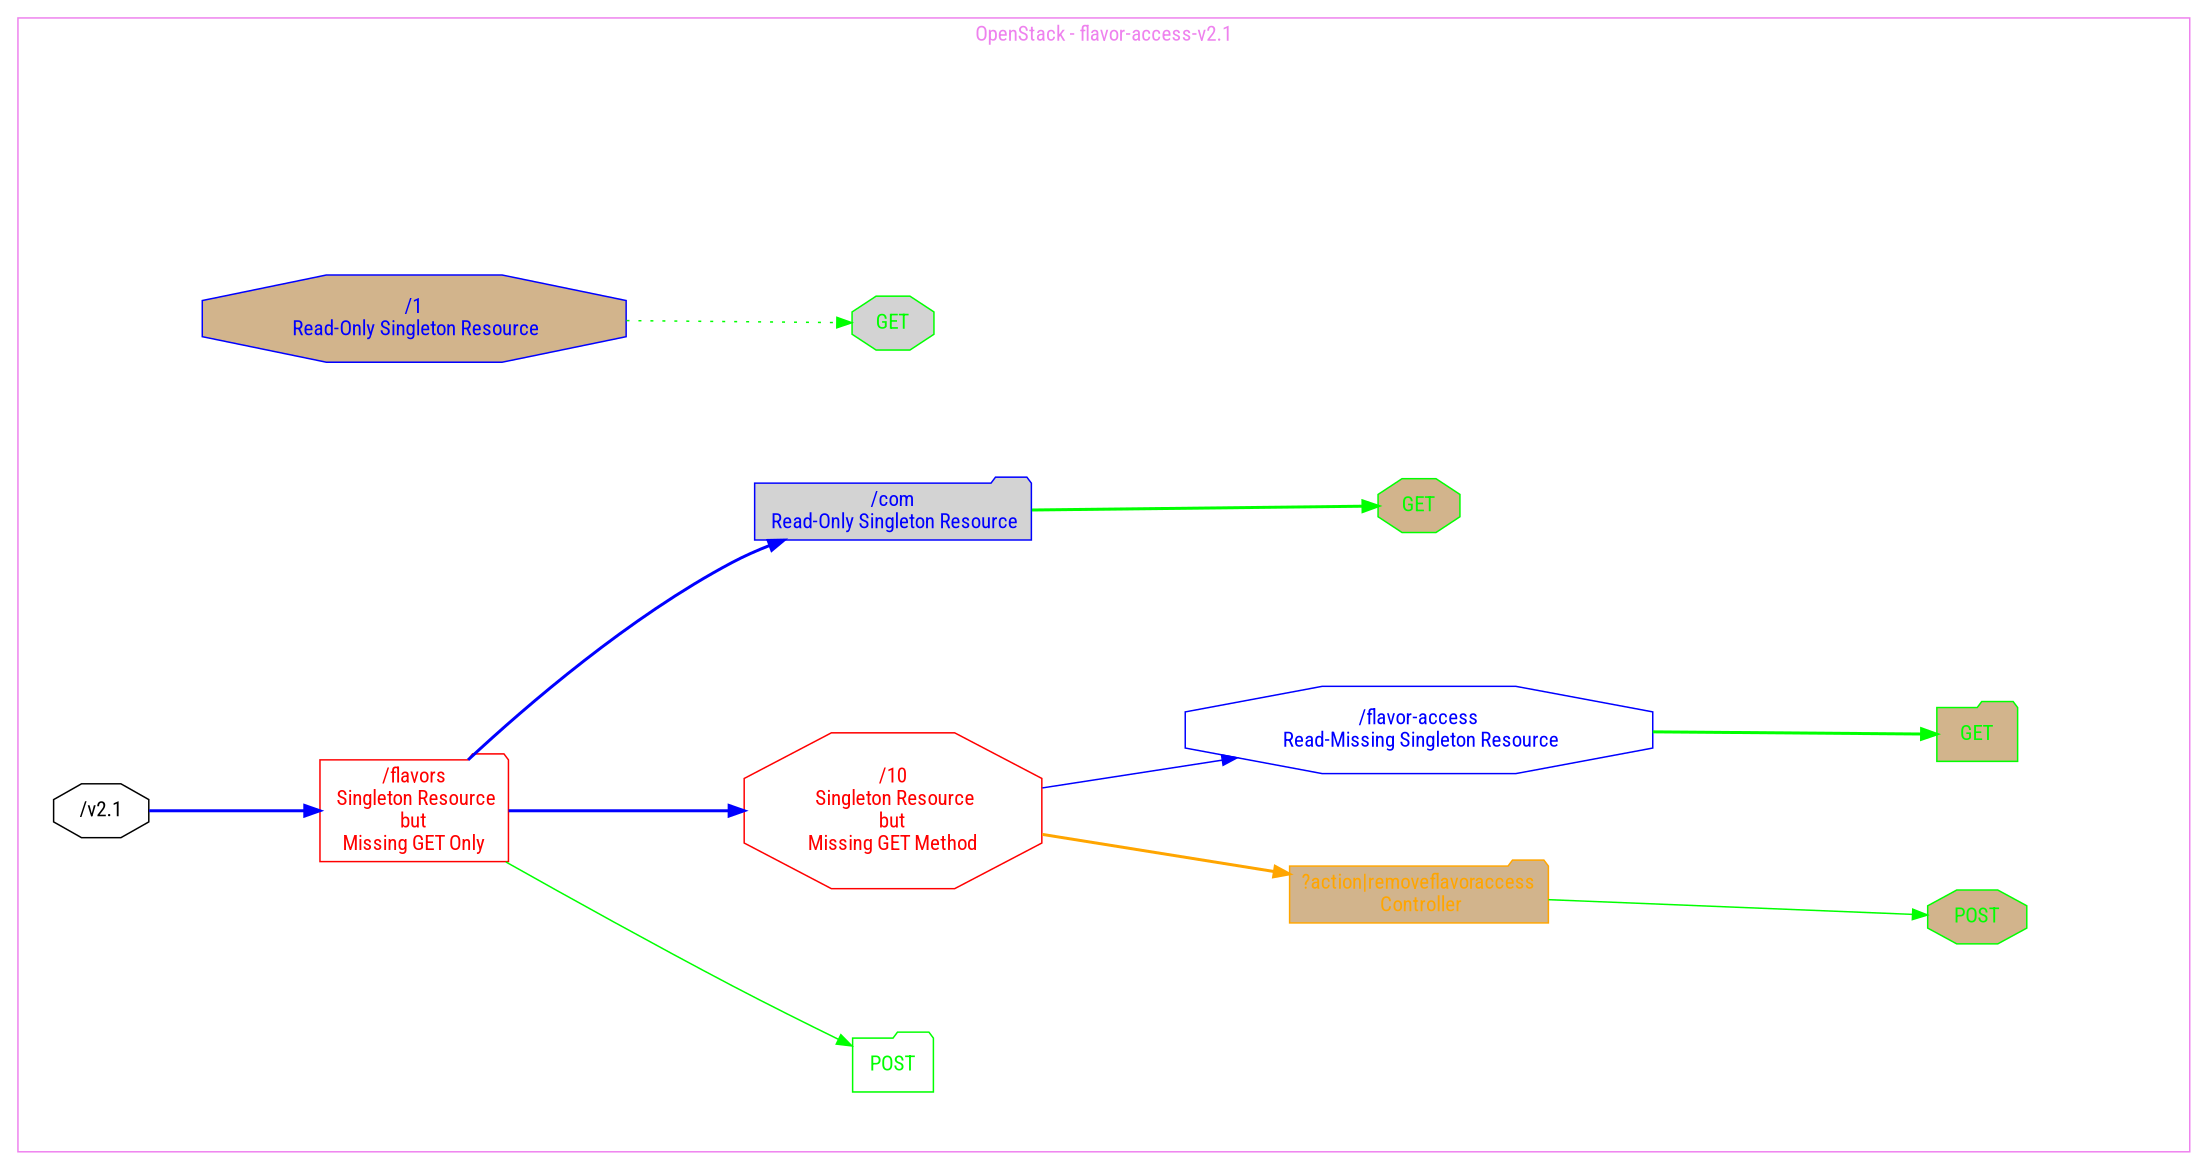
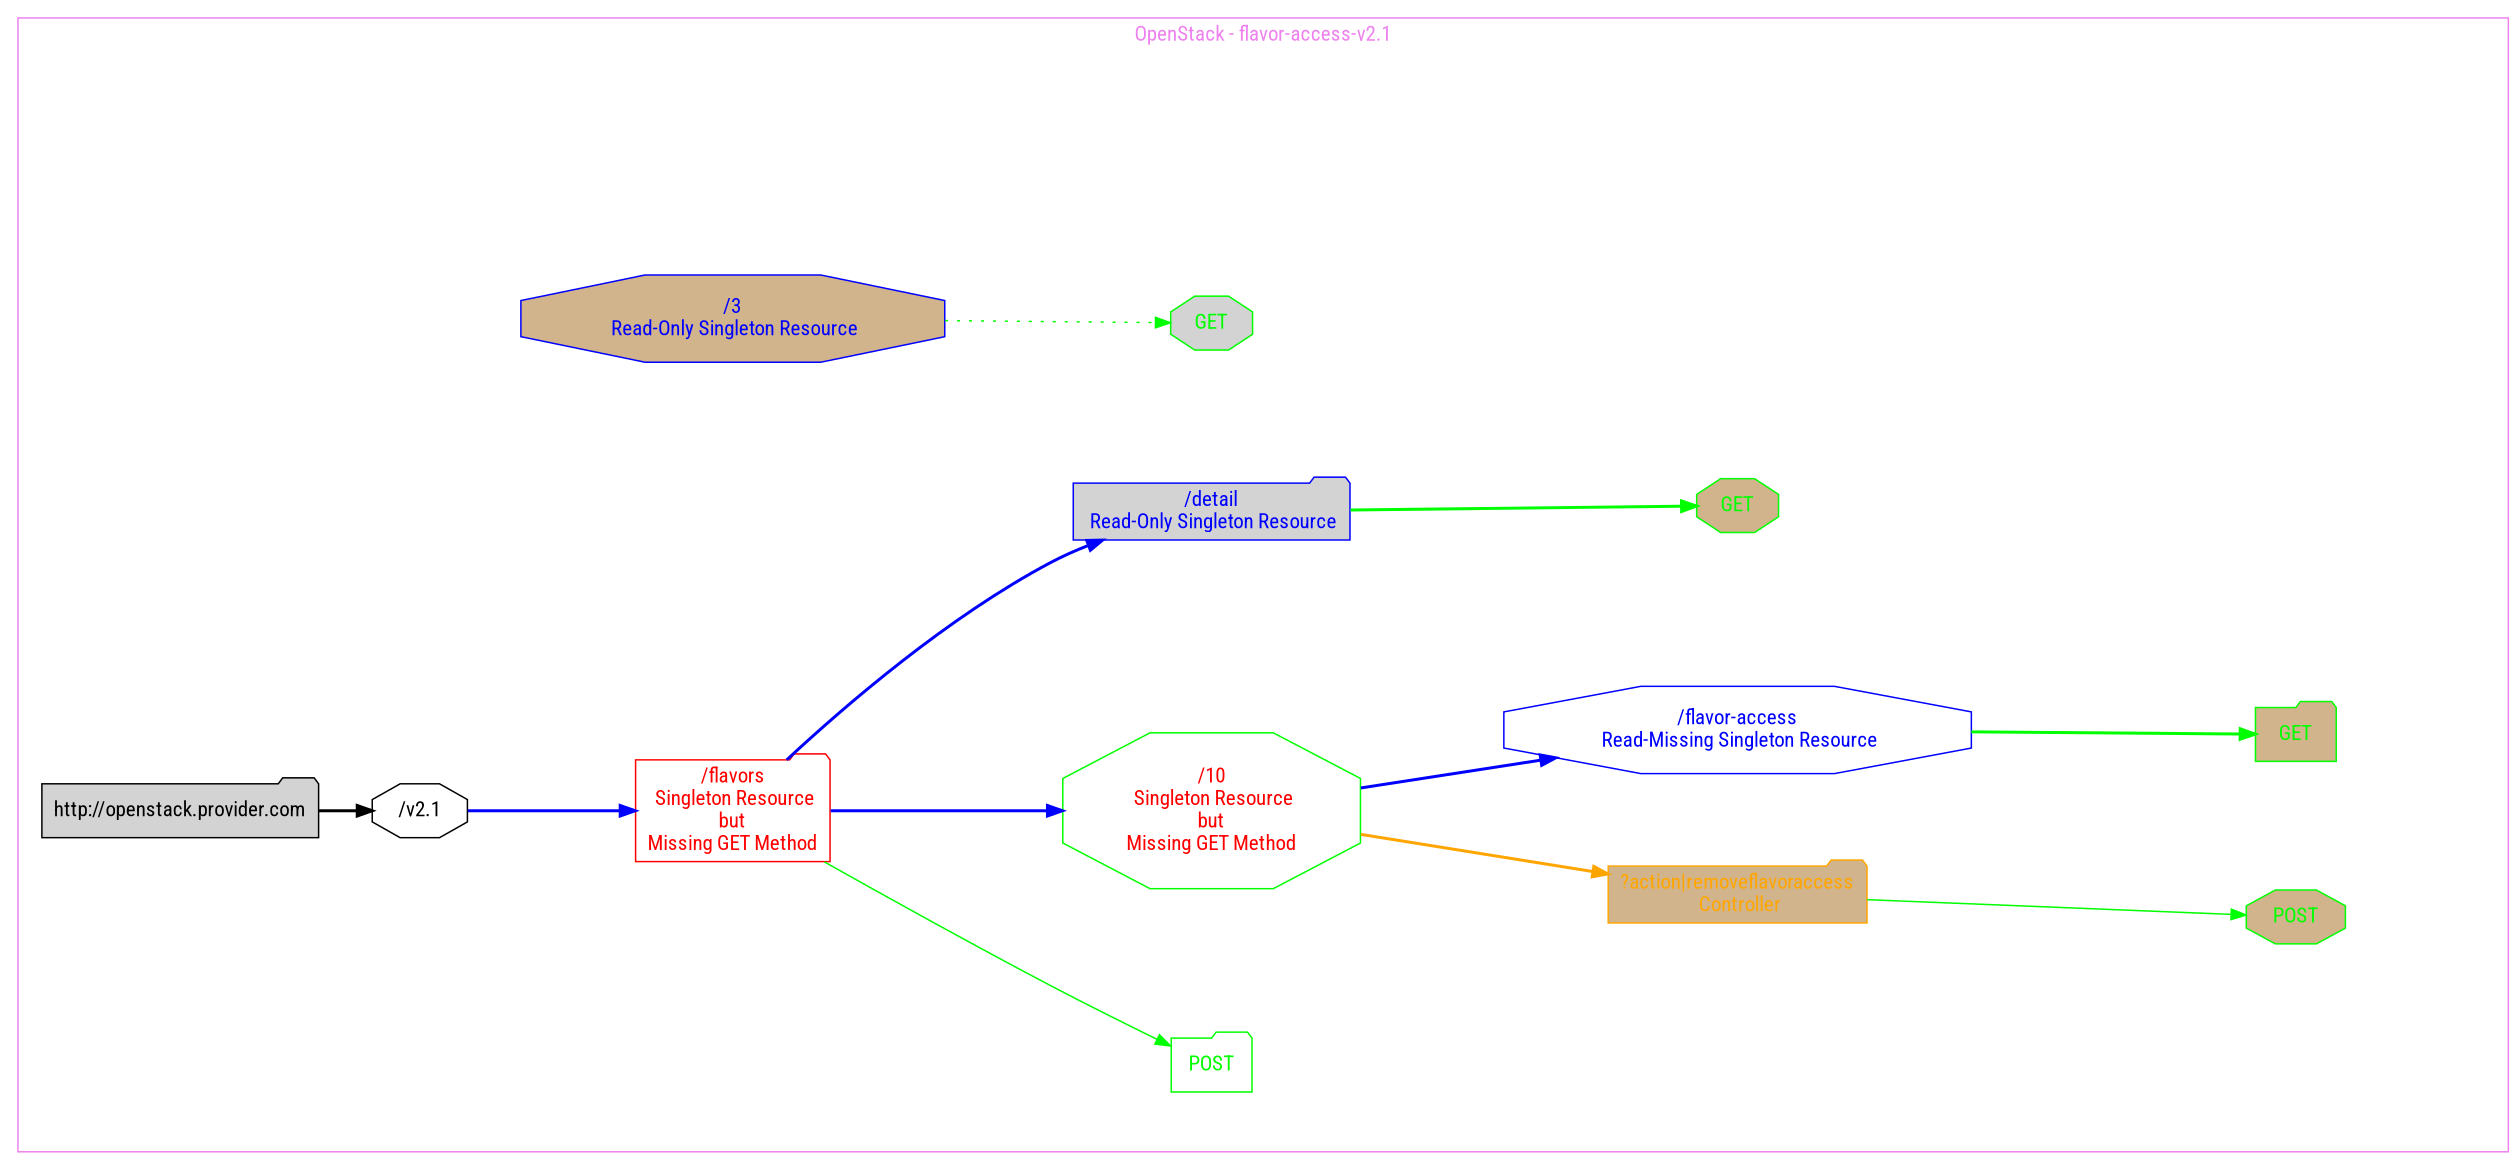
node "/1 Read-Only Singleton Resource": label "/1 Read-Only Singleton Resource" -> "/3 Read-Only Singleton Resource"
node "/com Read-Only Singleton Resource": label "/com Read-Only Singleton Resource" -> "/detail Read-Only Singleton Resource"
edge "/10 Singleton Resource but Missing GET Method" -> "/flavor-access Read-Missing Singleton Resource": style solid -> bold
node "http://openstack.provider.com": added
node "/flavors Singleton Resource but Missing GET Only": label "/flavors Singleton Resource but Missing GET Only" -> "/flavors Singleton Resource but Missing GET Method"
node "/10 Singleton Resource but Missing GET Method": color red -> green
